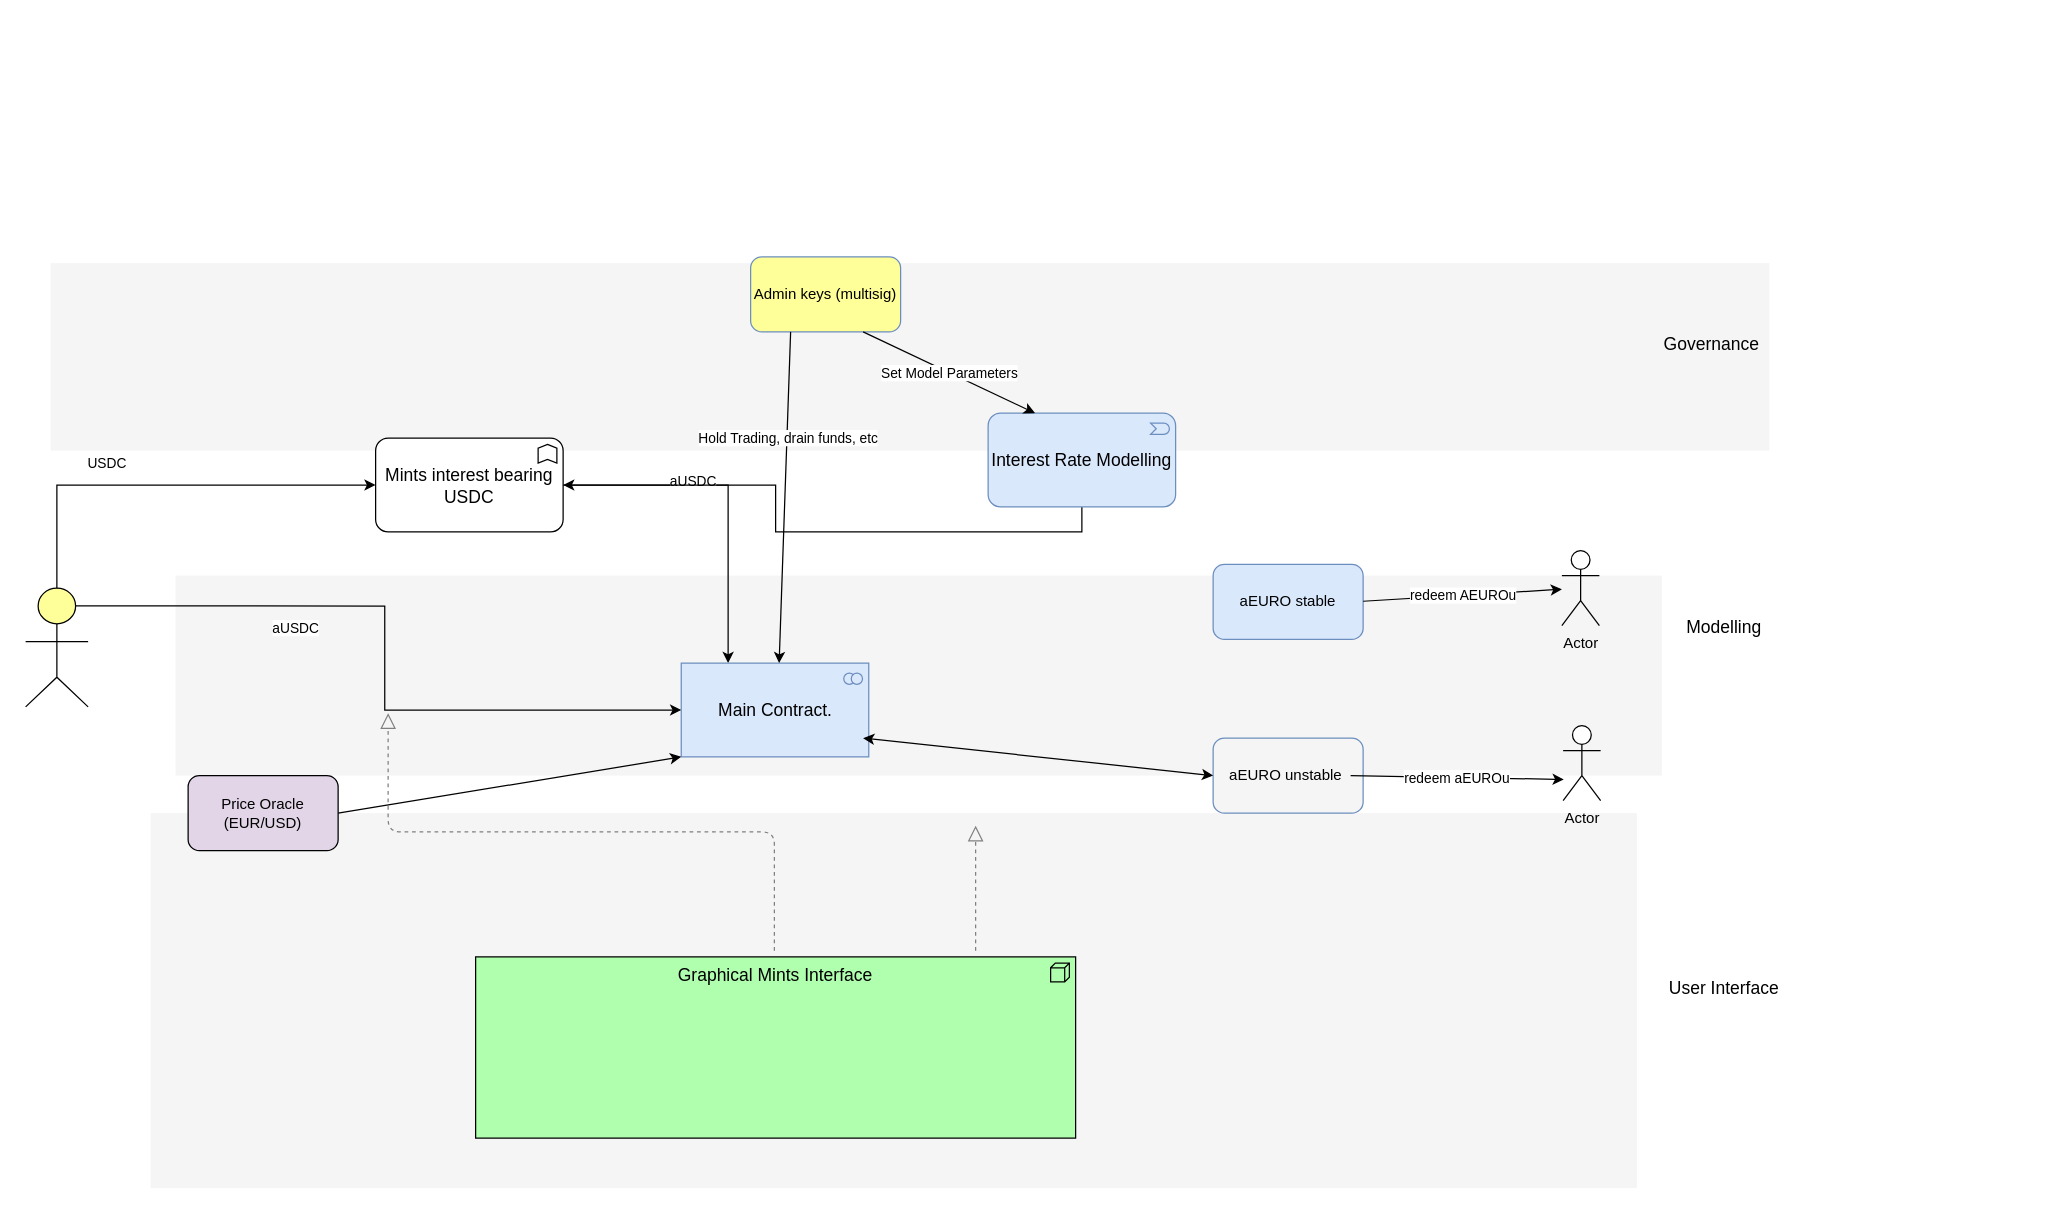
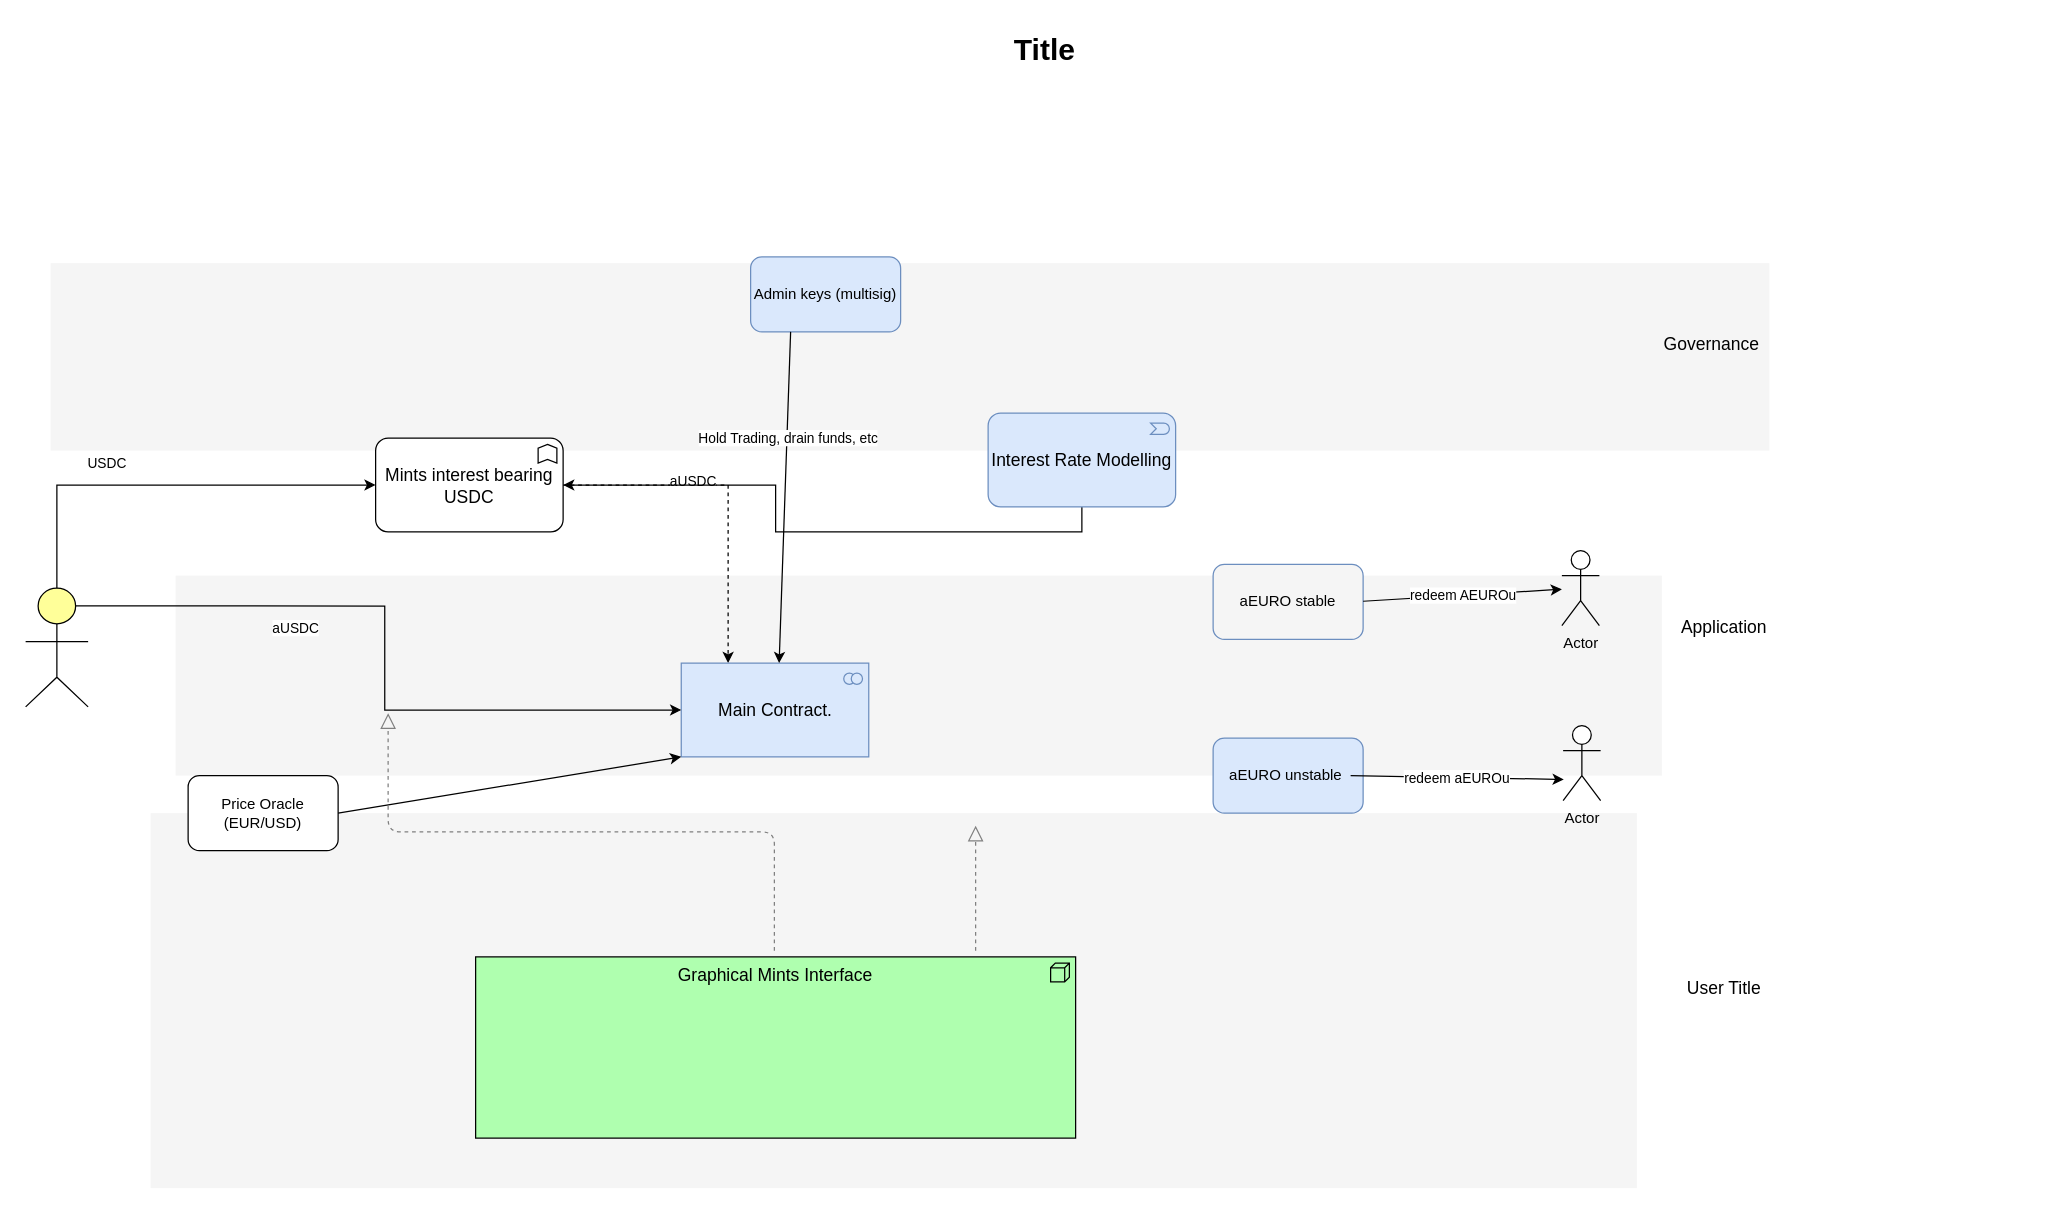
node "Title": added
node "Admin keys (multisig)": fillcolor #ffff99 -> #dae8fc
edge "Admin keys (multisig)" -> "Interest Rate Modelling": removed, label "Set Model Parameters"
edge "Mints interest bearing USDC" -> "Main Contract.": style solid -> dashed
node "aEURO stable": fillcolor #dae8fc -> #f5f5f5
node "Modelling": label "Modelling" -> "Application"
edge "Main Contract." -- "aEURO unstable": removed
node "aEURO unstable": fillcolor #f5f5f5 -> #dae8fc
node "Price Oracle (EUR/USD)": fillcolor #e1d5e7 -> #ffffff
node "User Interface": label "User Interface" -> "User Title"
